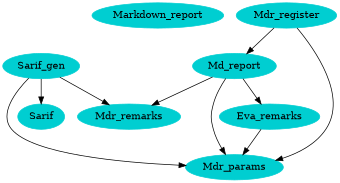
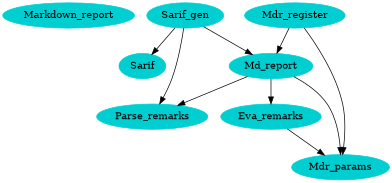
node "Mdr_remarks": label "Mdr_remarks" -> "Parse_remarks"
edge "Sarif_gen" -> "Mdr_params": now "Sarif_gen" -> "Md_report"
